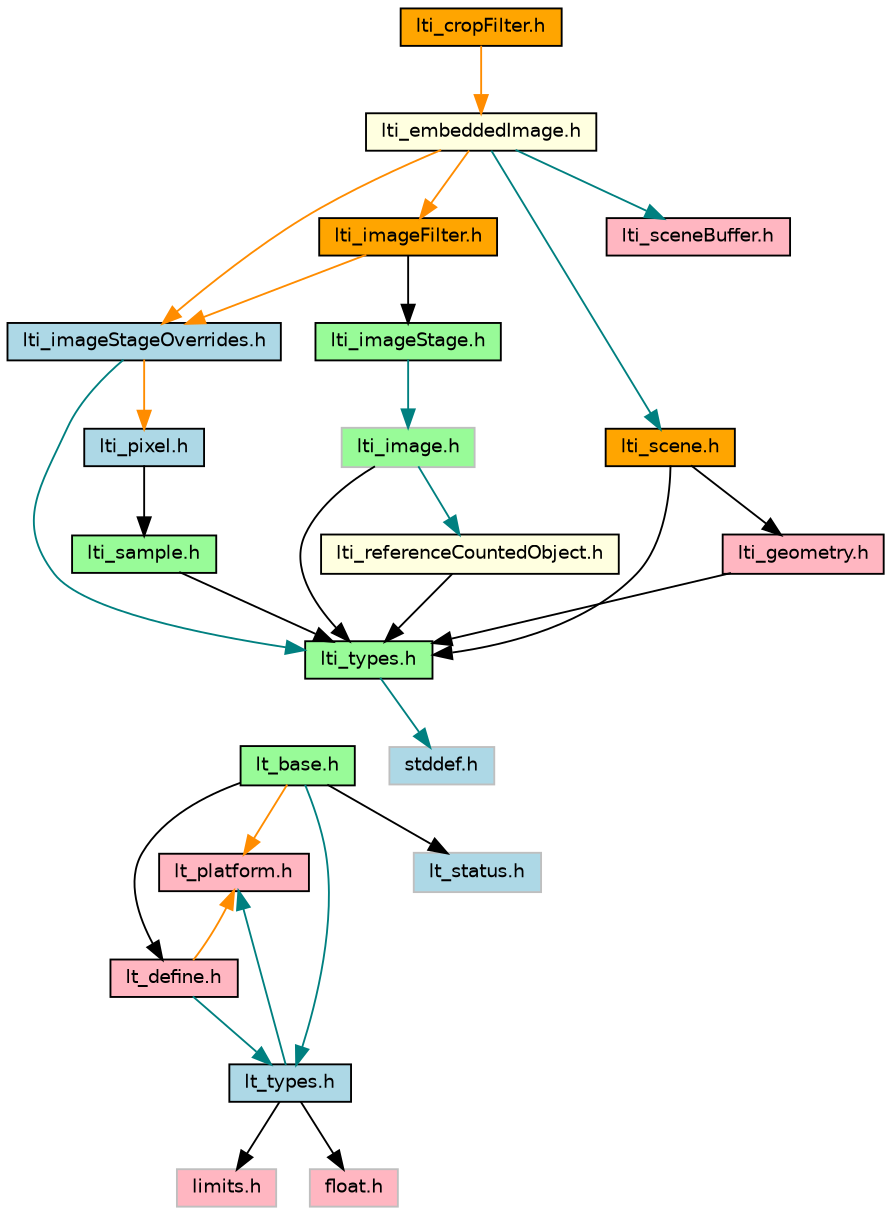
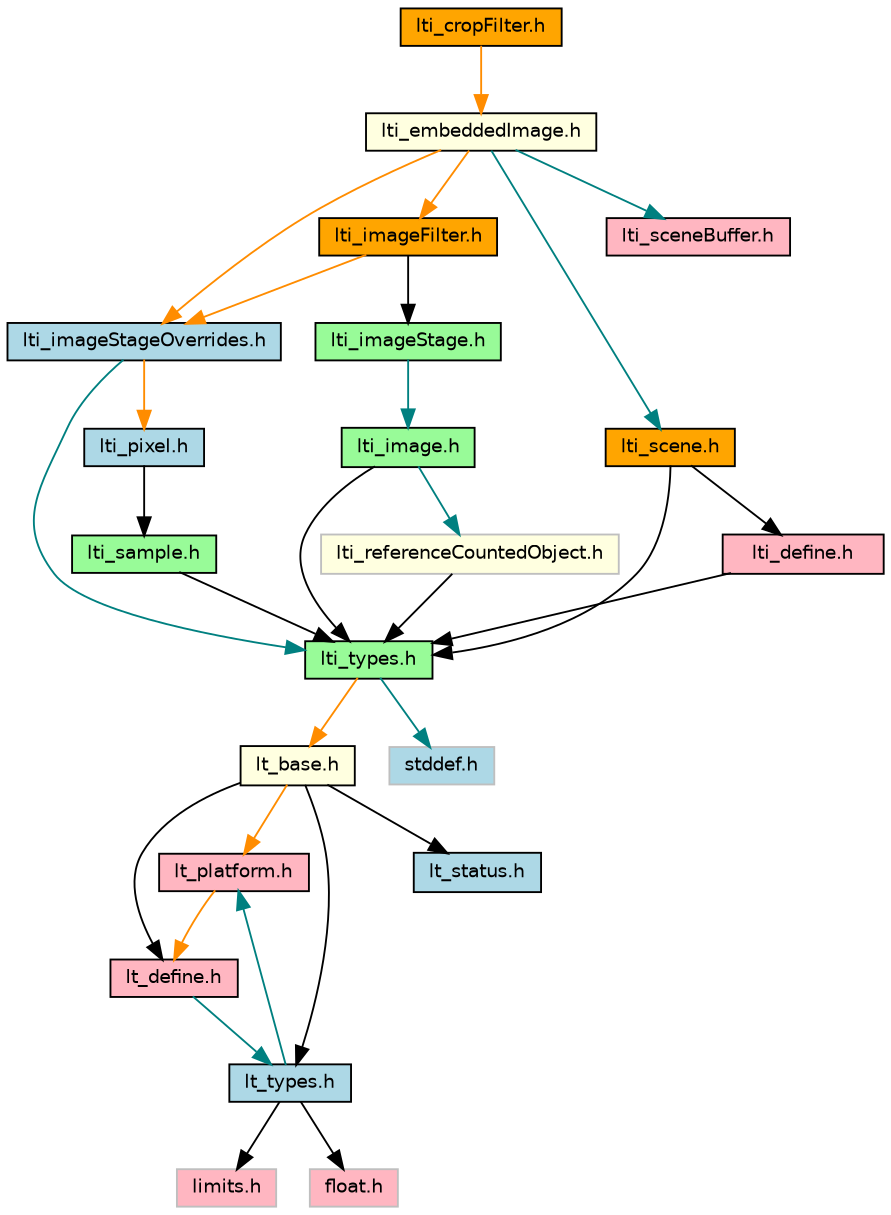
node "lti_image.h": color grey75 -> black
node "lti_referenceCountedObject.h": color black -> grey75
node "lti_geometry.h": label "lti_geometry.h" -> "lti_define.h"
edge "lti_types.h" -> "lt_base.h": added
node "lt_base.h": fillcolor palegreen -> lightyellow
node "lt_status.h": color grey75 -> black
edge "lt_base.h" -> "lt_types.h": color teal -> black
edge "lt_define.h" -> "lt_platform.h": reversed
